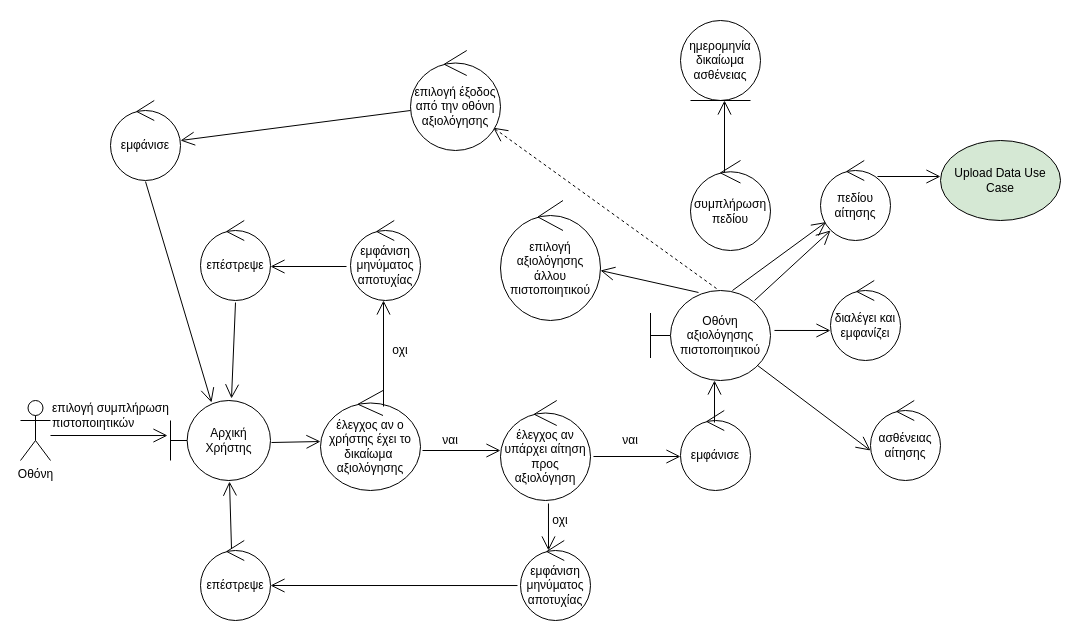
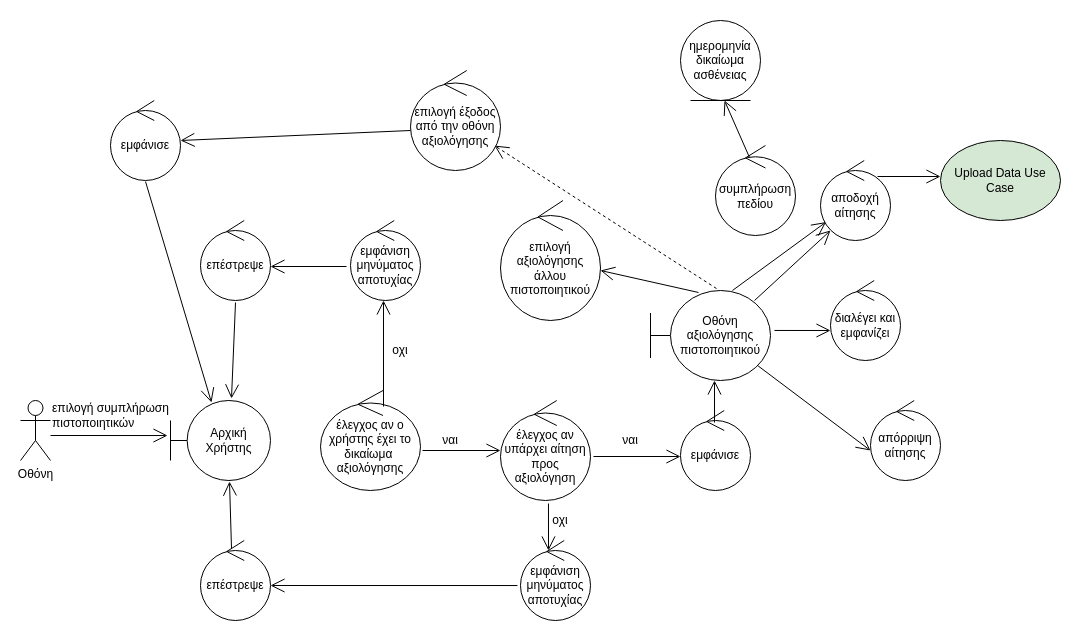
node "επιλογή έξοδος από την οθόνη αξιολόγησης": moved (456, 101) -> (456, 121)
node "συμπλήρωση πεδίου": moved (731, 206) -> (756, 191)
node "πεδίου αίτησης": label "πεδίου αίτησης" -> "αποδοχή αίτησης"
edge "Αρχική Χρήστης" -> "έλεγχος αν ο χρήστης έχει το δικαίωμα αξιολόγησης": removed
node "ασθένειας αίτησης": label "ασθένειας αίτησης" -> "απόρριψη αίτησης"
